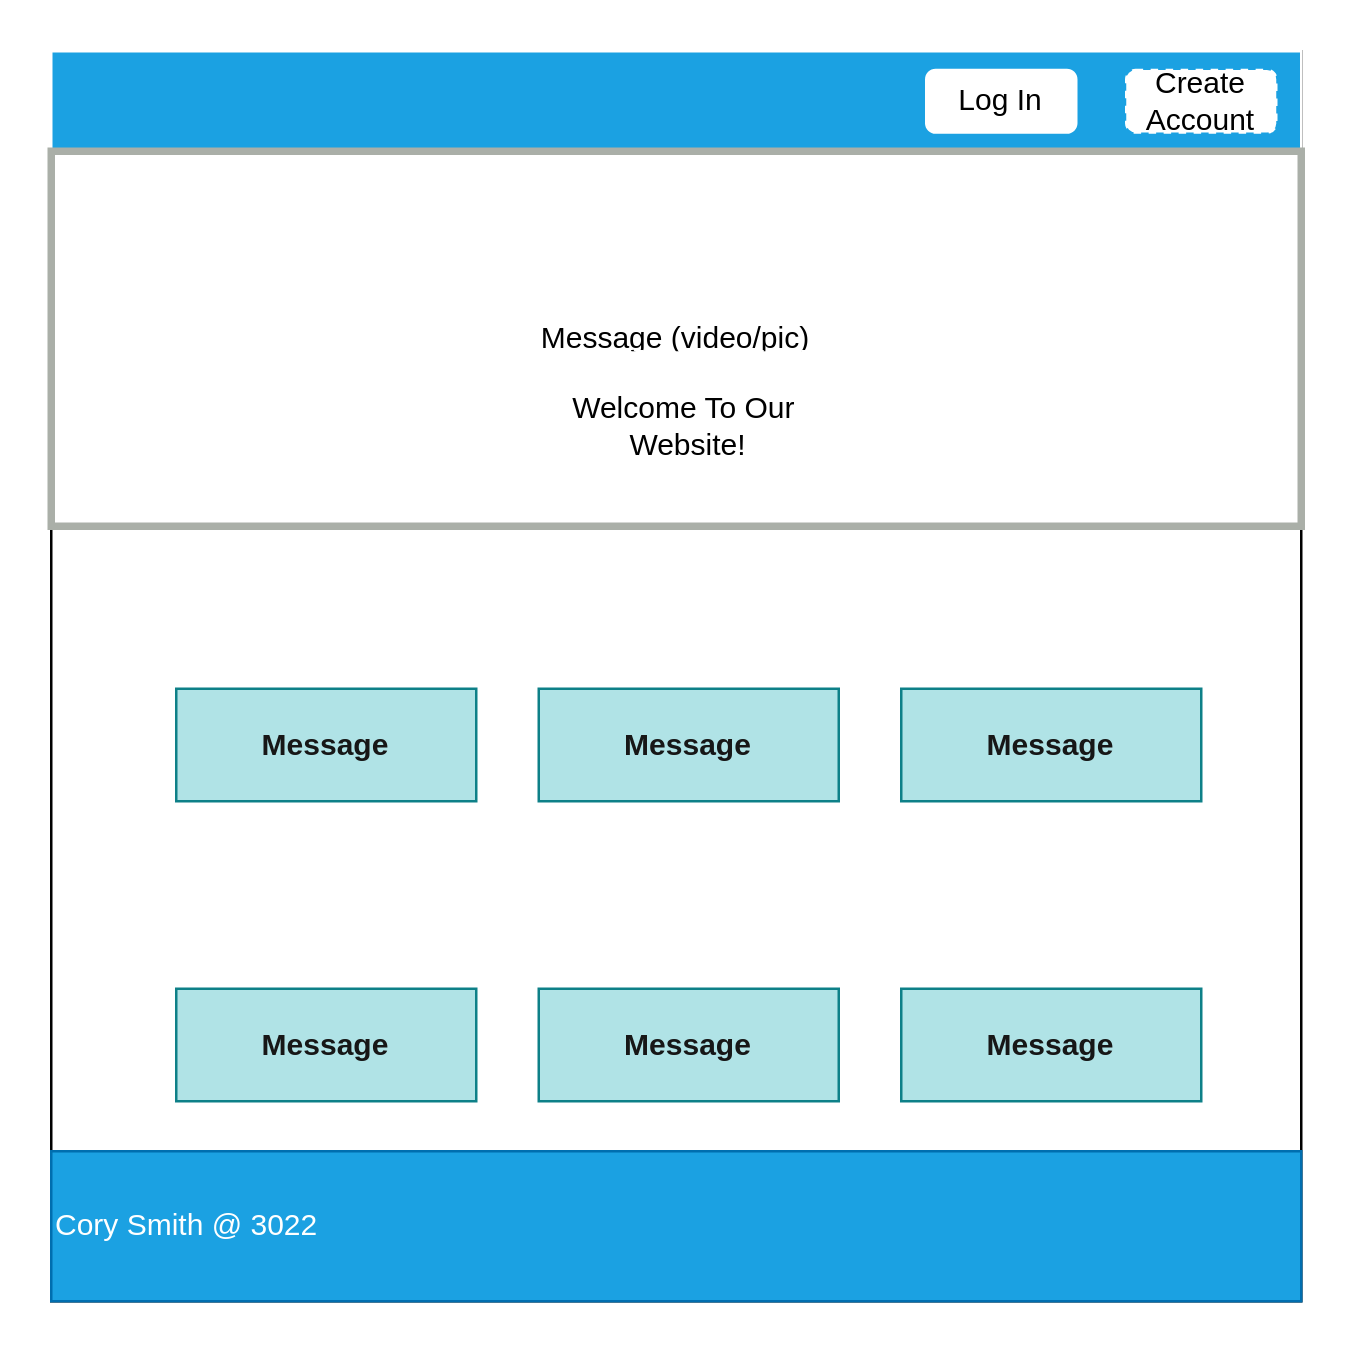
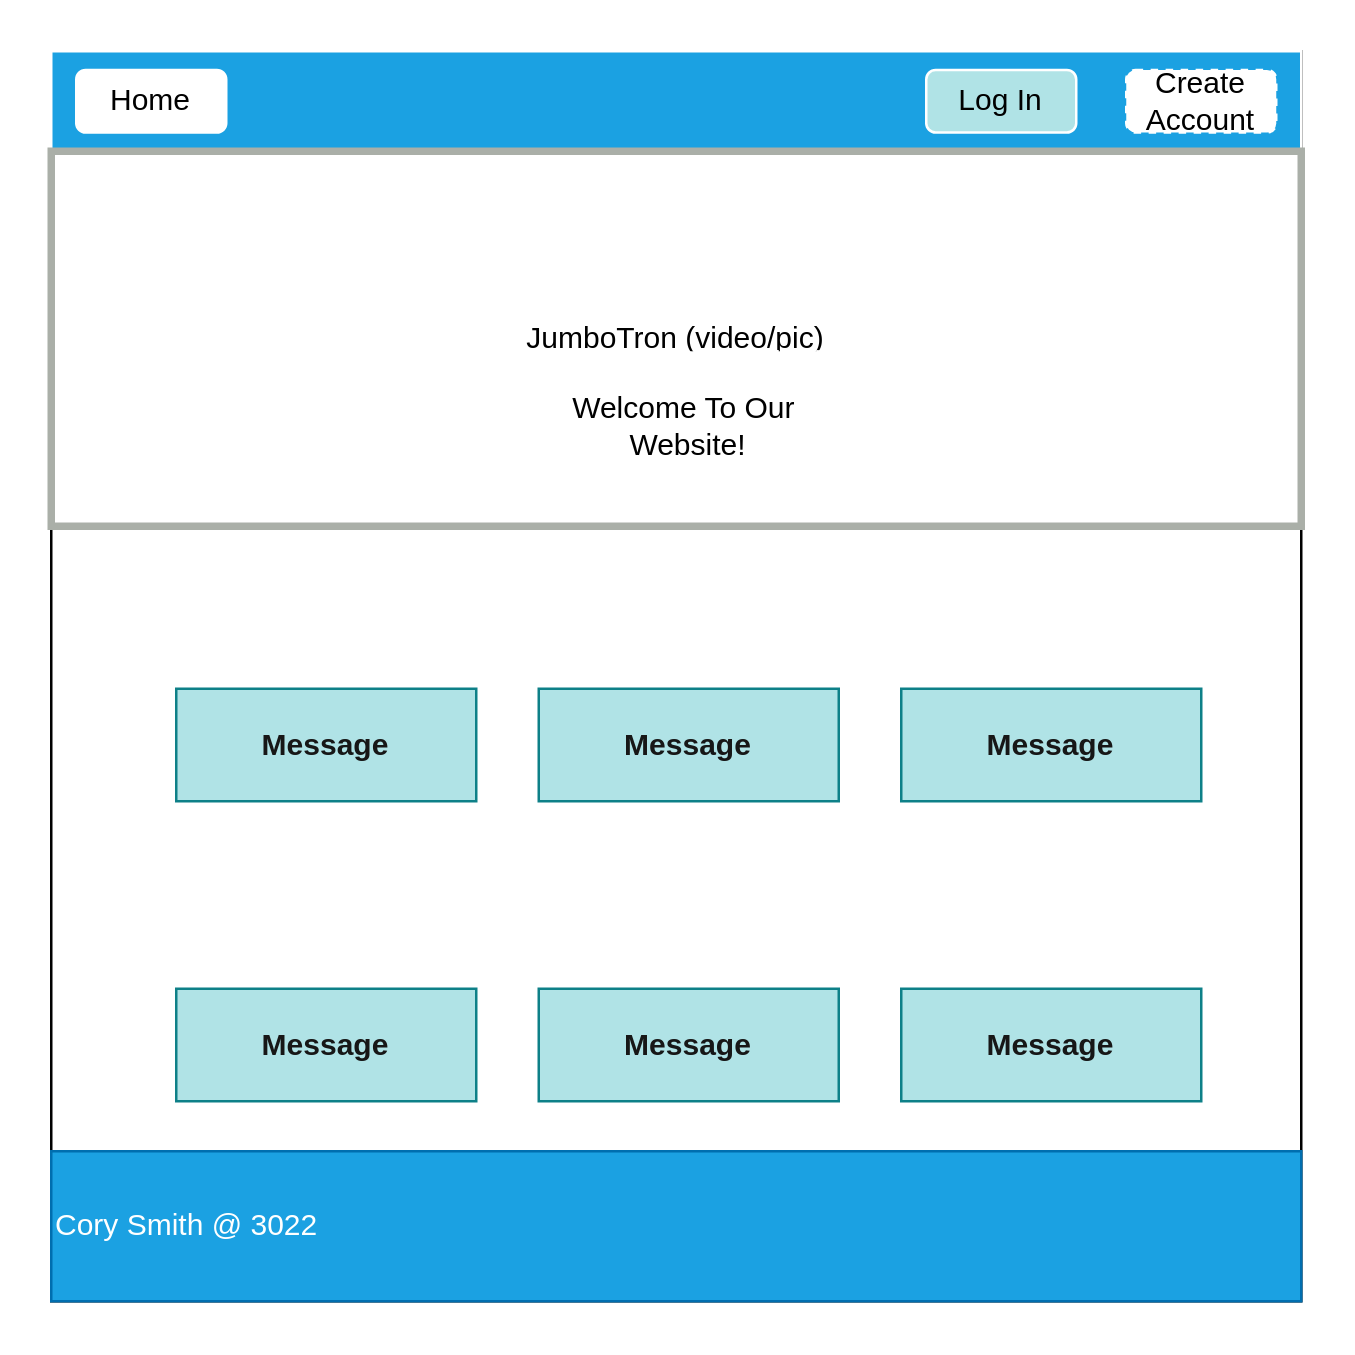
node "Home": added
node "Log In": fillcolor #ffffff -> #b0e3e6
node "Message (video/pic)": label "Message (video/pic)" -> "JumboTron (video/pic)"
